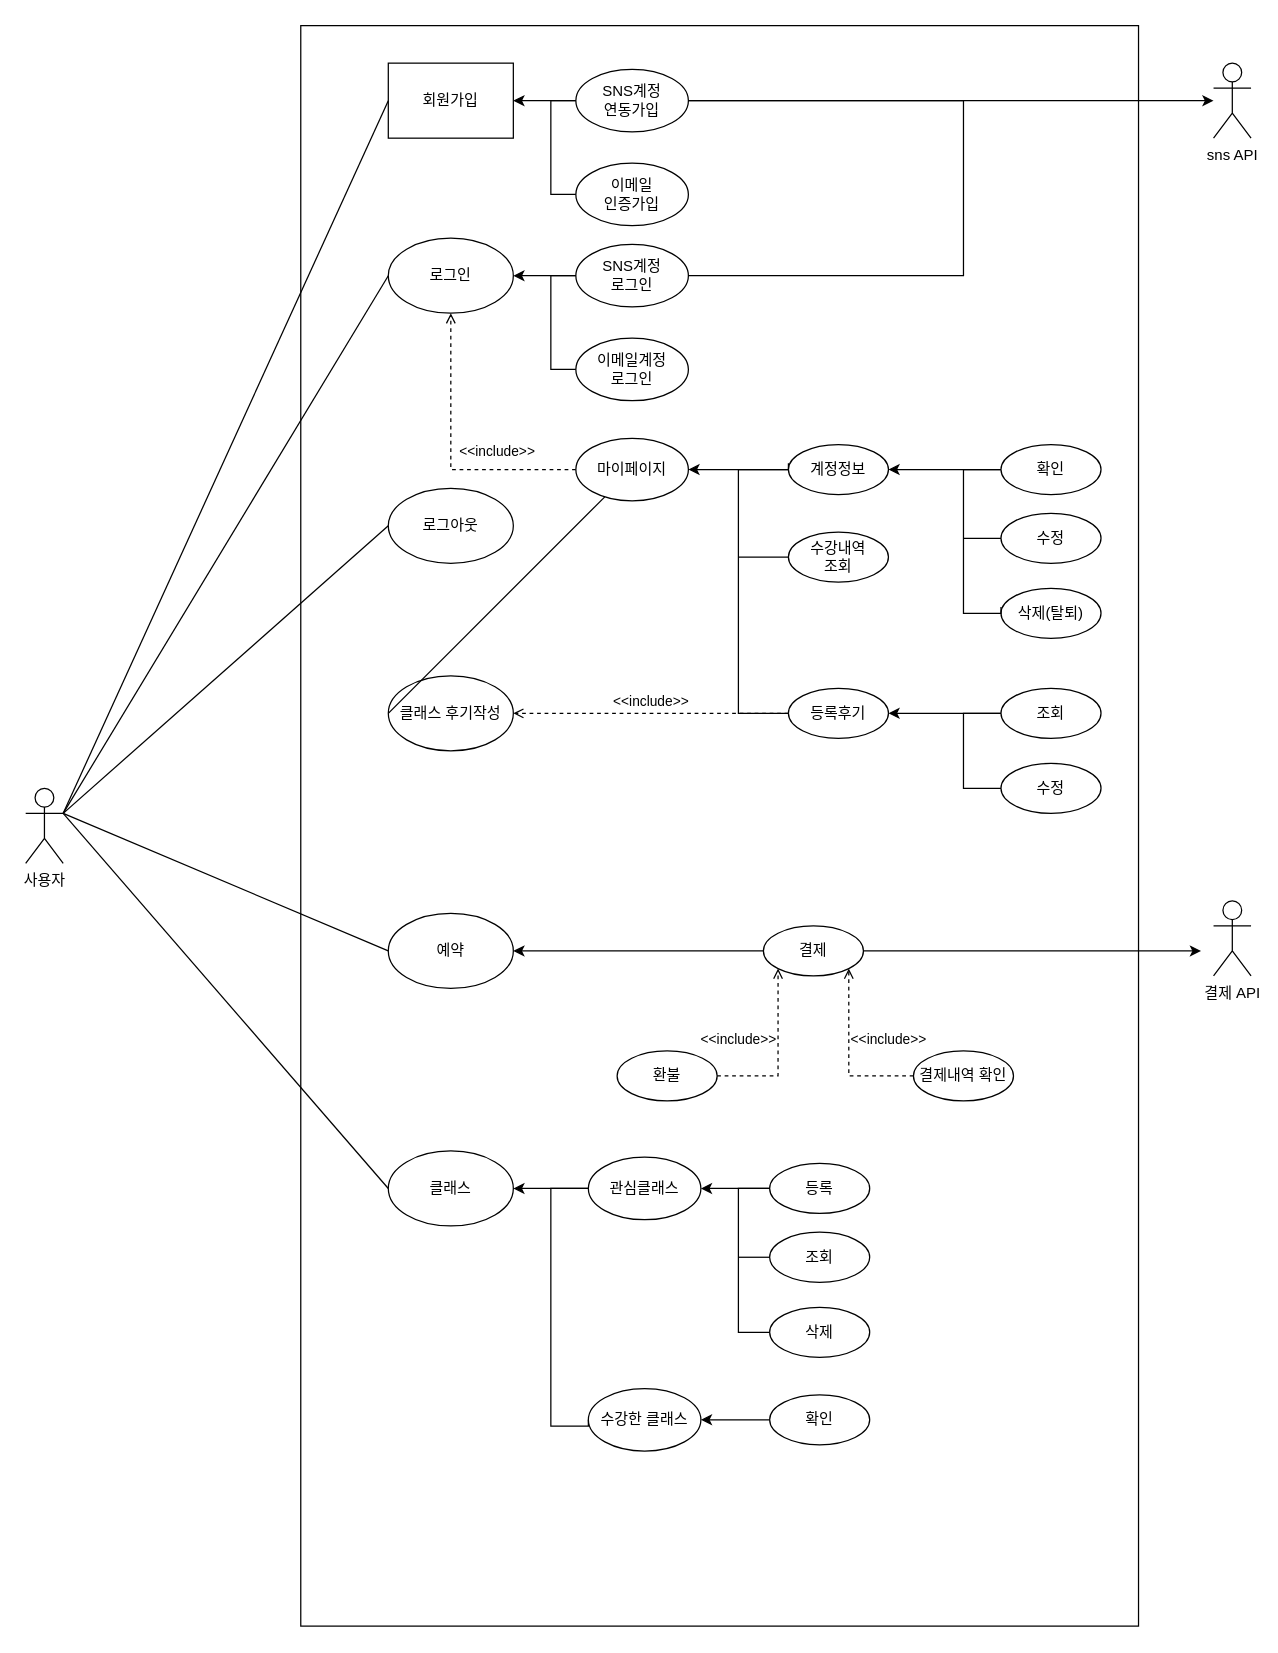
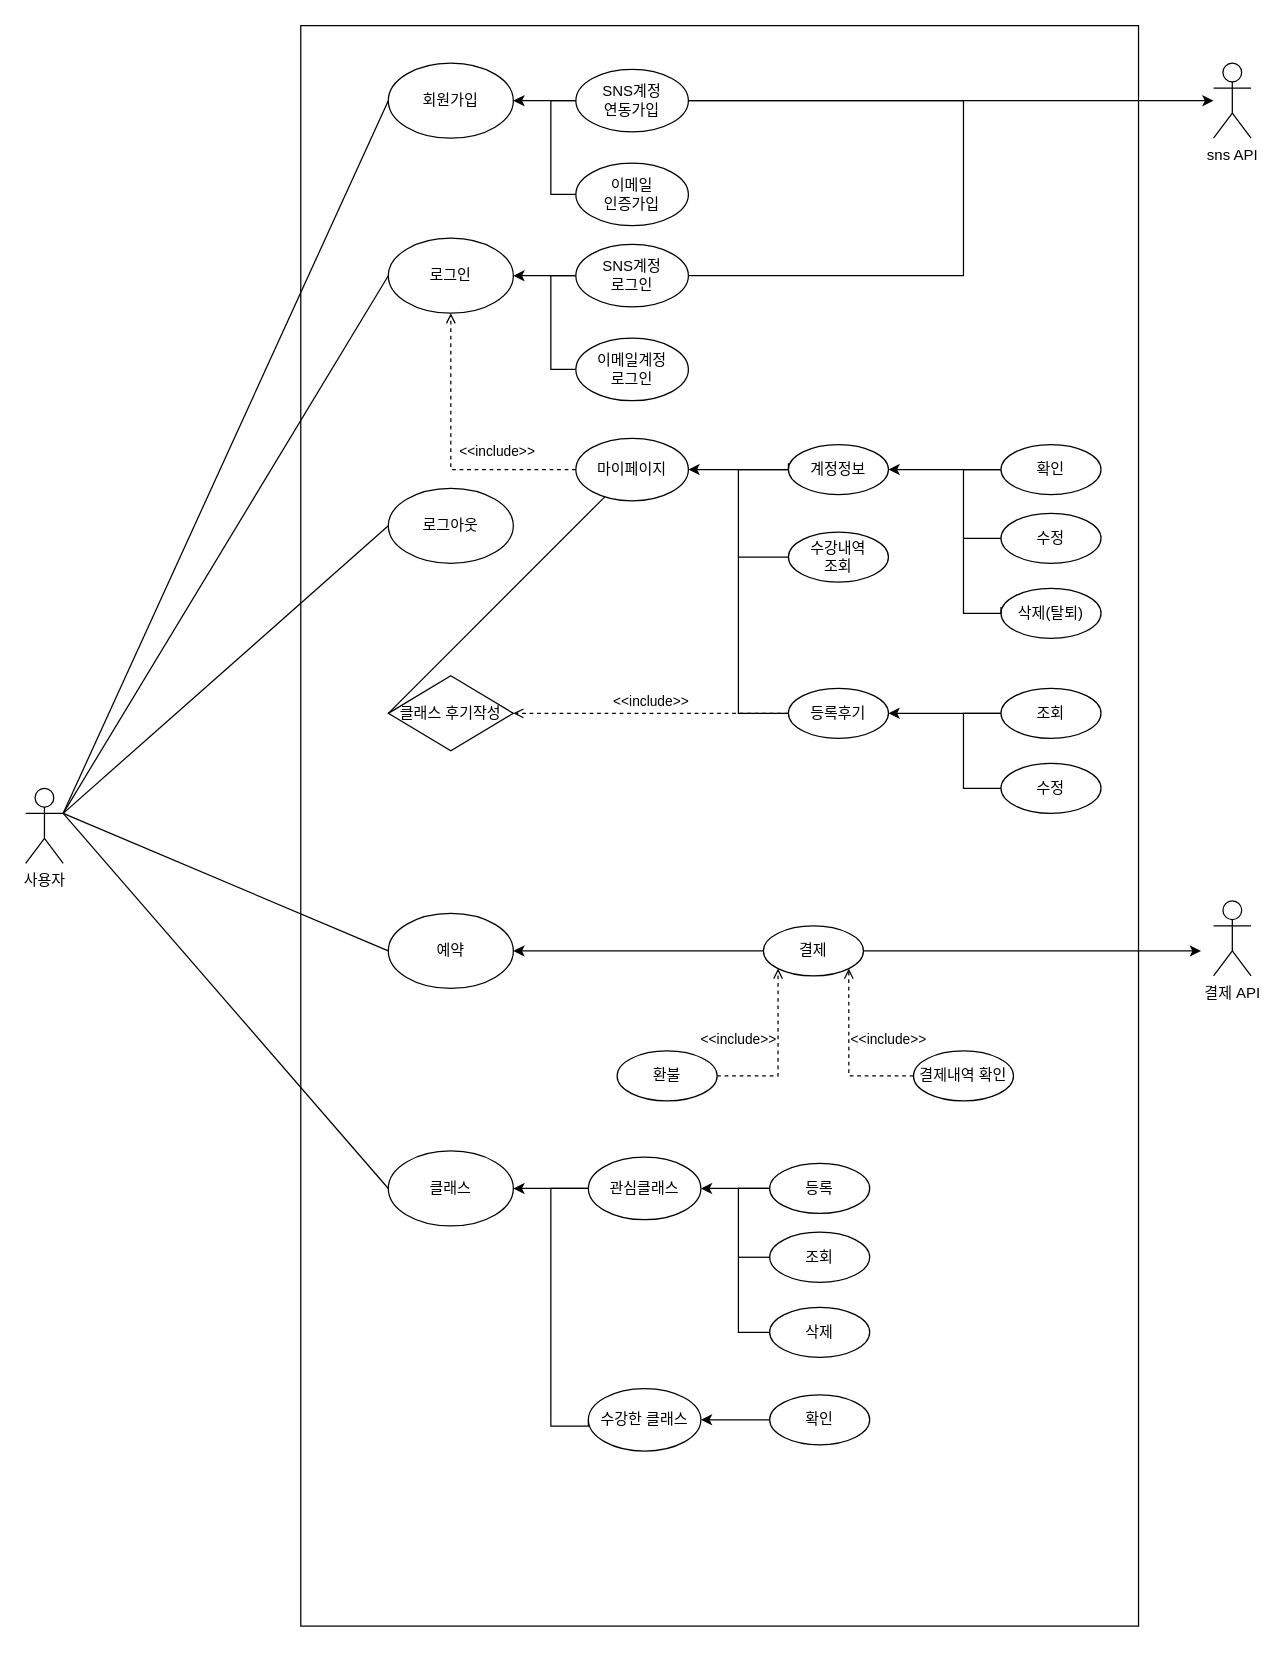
node "회원가입": shape rectangle -> ellipse
node "클래스 후기작성": shape ellipse -> diamond
